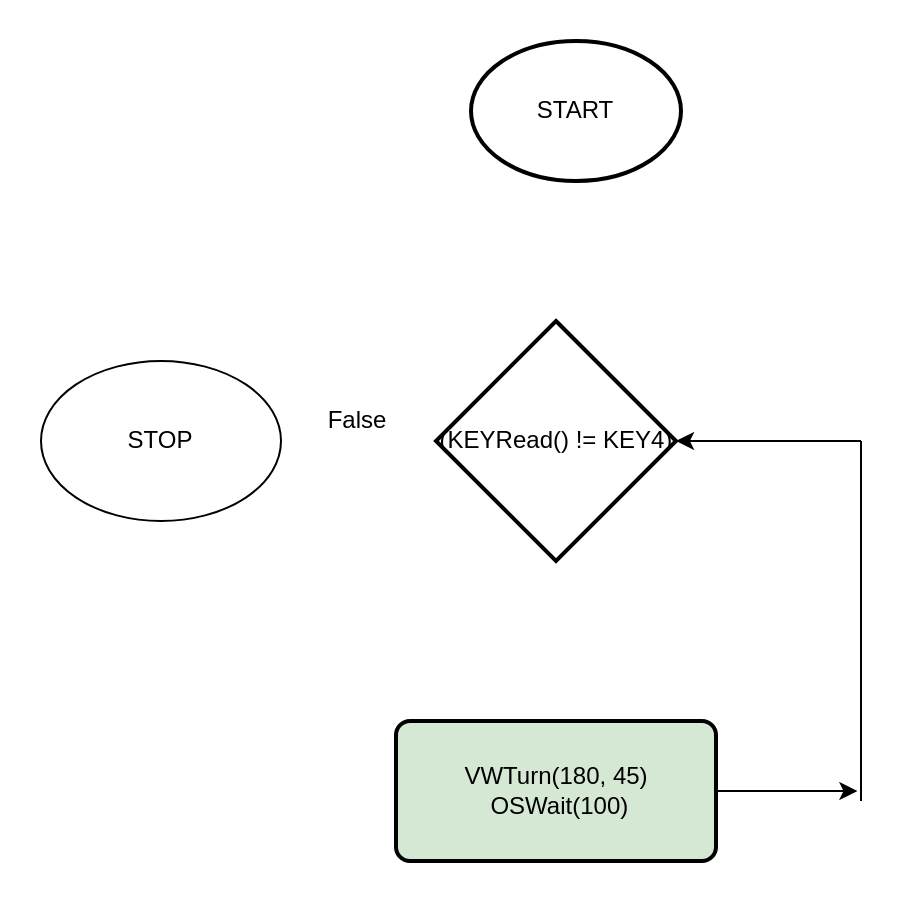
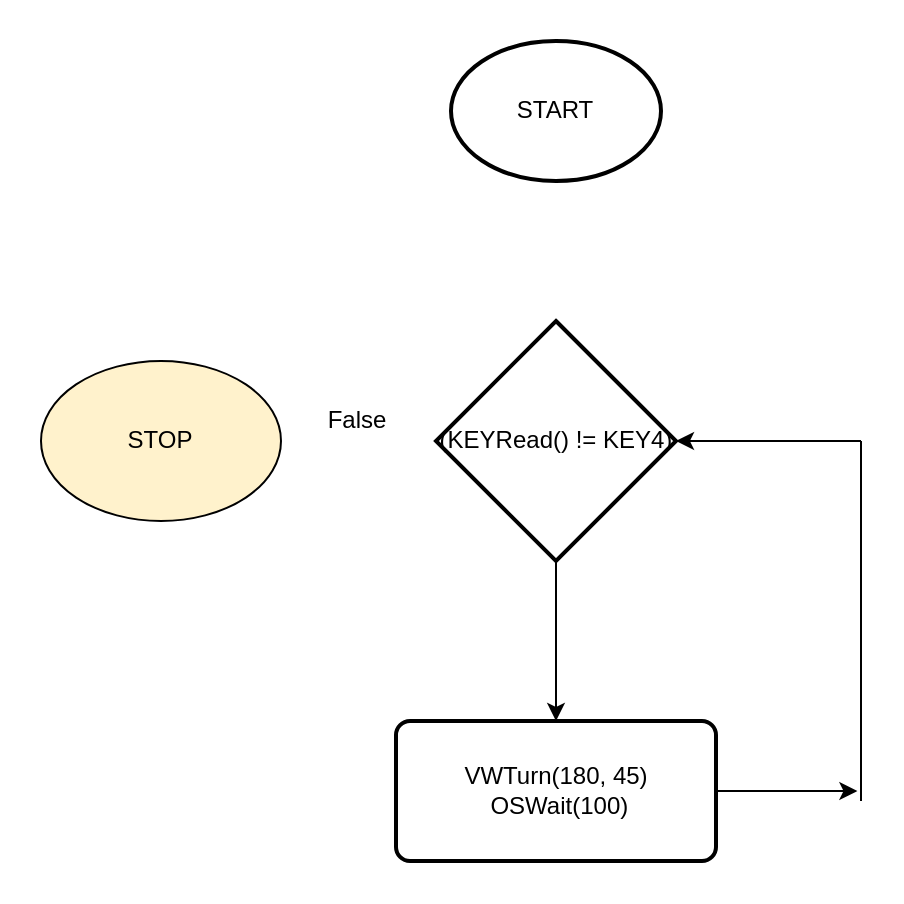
node "START": moved (576, 111) -> (556, 111)
node "STOP": fillcolor #ffffff -> #fff2cc
edge "(KEYRead() != KEY4)" -> "VWTurn(180, 45) OSWait(100)": added
node "VWTurn(180, 45) OSWait(100)": fillcolor #d5e8d4 -> #ffffff
